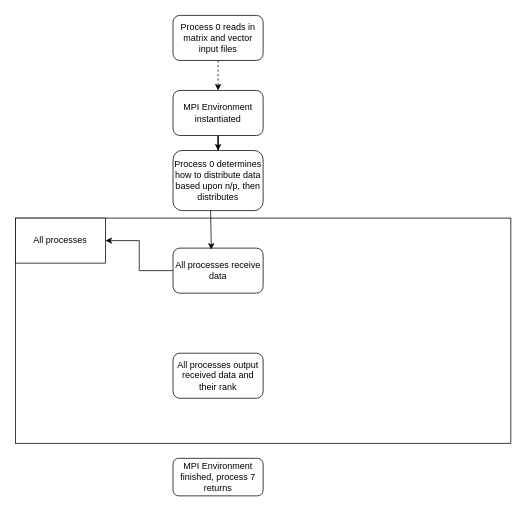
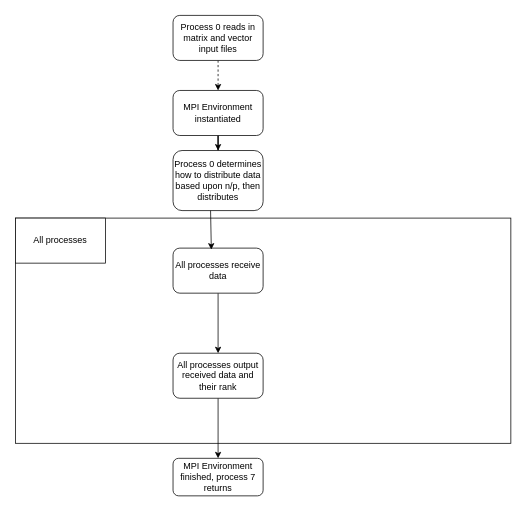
edge "All processes receive data" -> "All processes": now "All processes receive data" -> "All processes output received data and their rank"
edge "All processes output received data and their rank" -> "MPI Environment finished, process 7 returns": added
